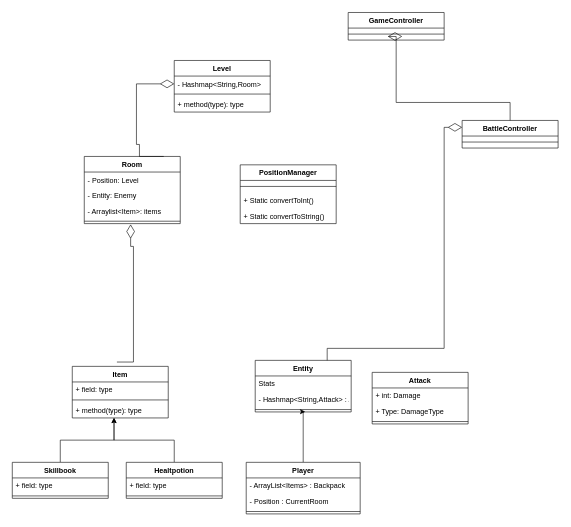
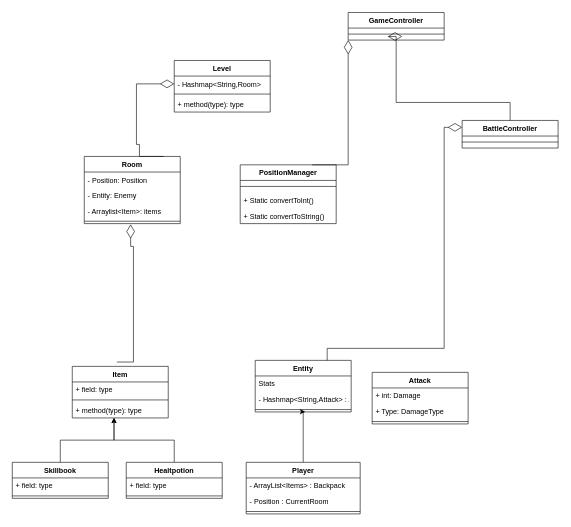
edge "PositionManager" -> "GameController": added
node "- Position: Level": label "- Position: Level" -> "- Position: Position"
